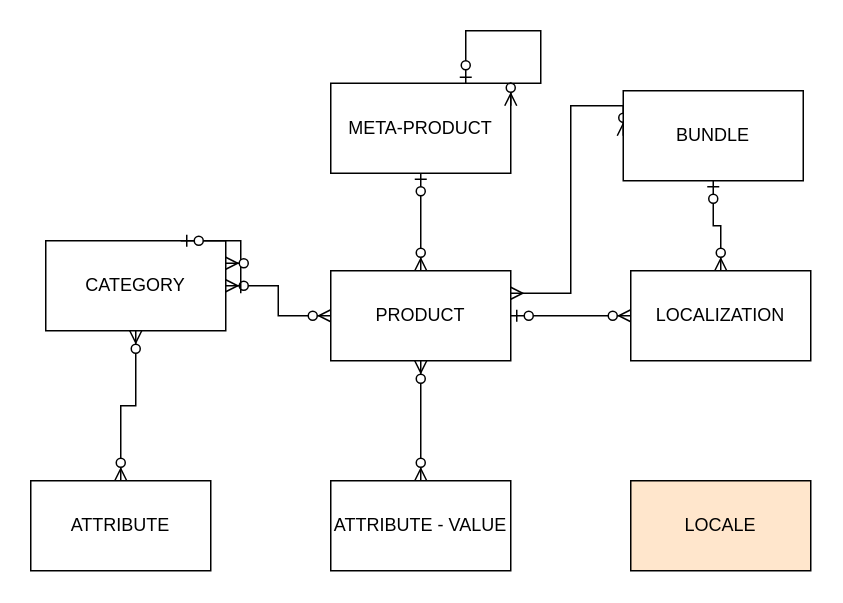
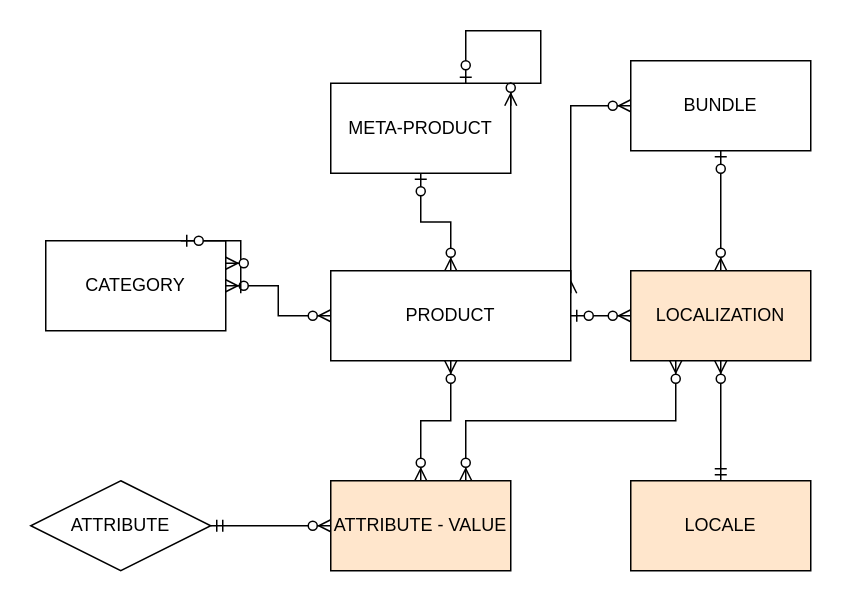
node "BUNDLE": moved (713, 136) -> (721, 106)
node "PRODUCT": size 180x90 -> 240x90
node "LOCALIZATION": fillcolor #ffffff -> #ffe6cc
edge "CATEGORY" -- "ATTRIBUTE": removed
edge "LOCALIZATION" -- "ATTRIBUTE - VALUE": added
edge "LOCALIZATION" -- "LOCALE": added
node "ATTRIBUTE": shape rectangle -> diamond
edge "ATTRIBUTE" -- "ATTRIBUTE - VALUE": added
node "ATTRIBUTE - VALUE": fillcolor #ffffff -> #ffe6cc
